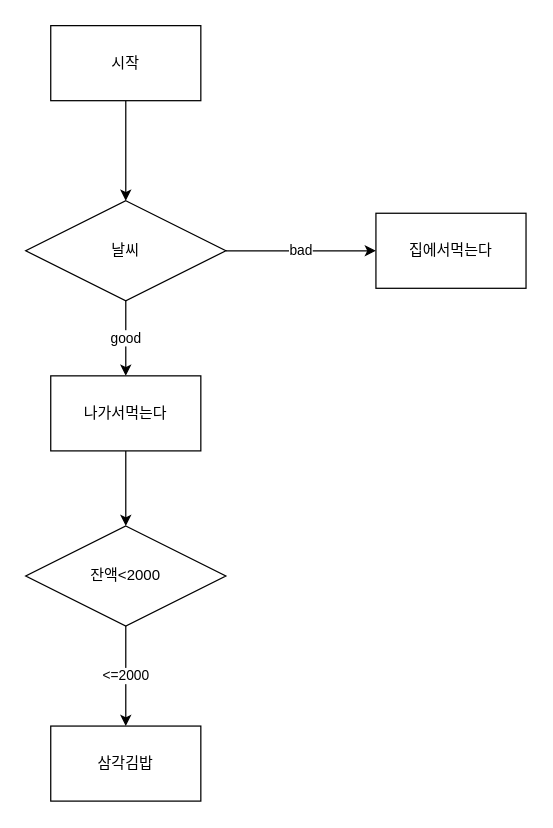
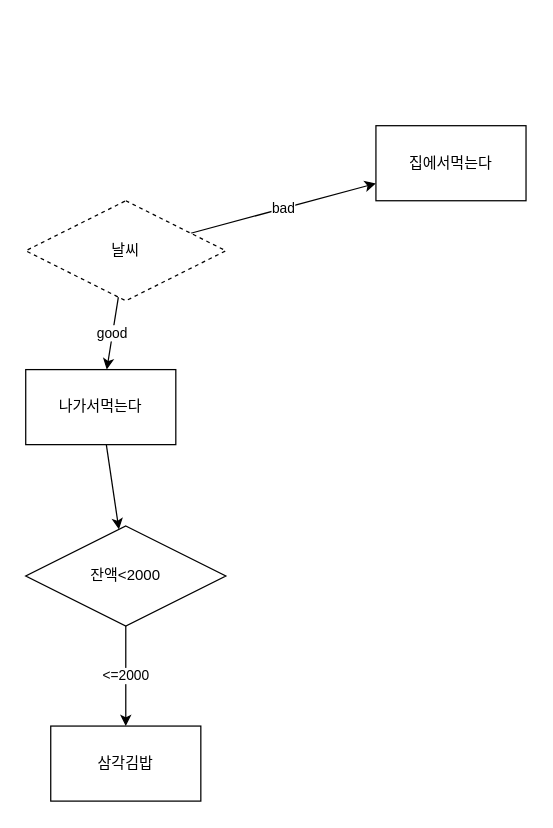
node "시작": removed
edge "시작" -> "날씨": removed
node "날씨": style solid -> dashed
node "집에서먹는다": moved (451, 251) -> (451, 163)
node "나가서먹는다": moved (126, 413) -> (101, 407)
